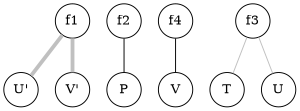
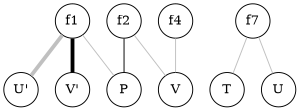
node "f3": label "f3" -> "f7"
edge "f1" -- "V'": color gray -> black
edge "f1" -- "P": added
edge "f2" -- "V": added
edge "f4" -- "V": color black -> gray
